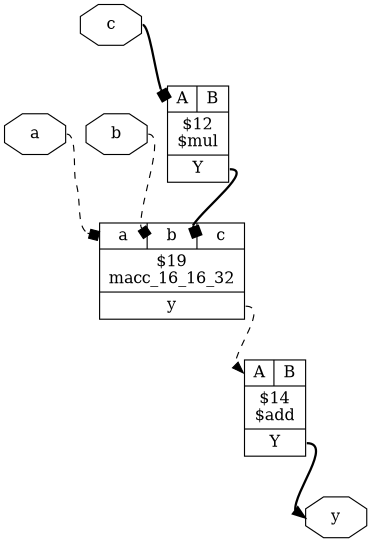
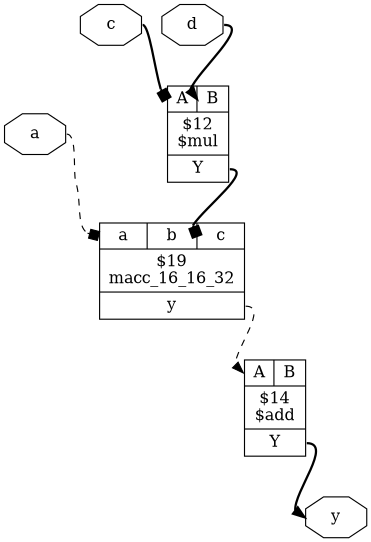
node "d": added
node "b": removed
